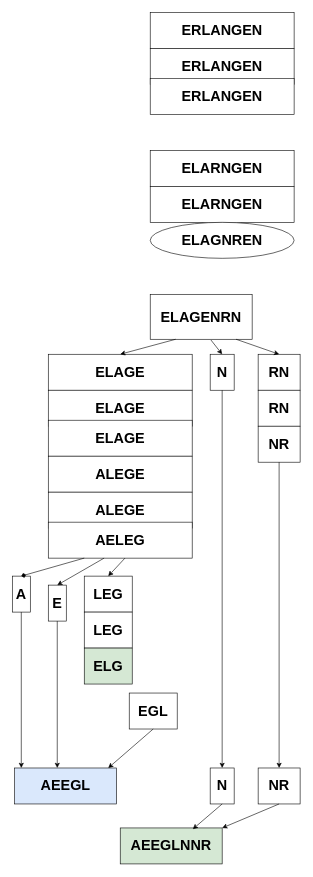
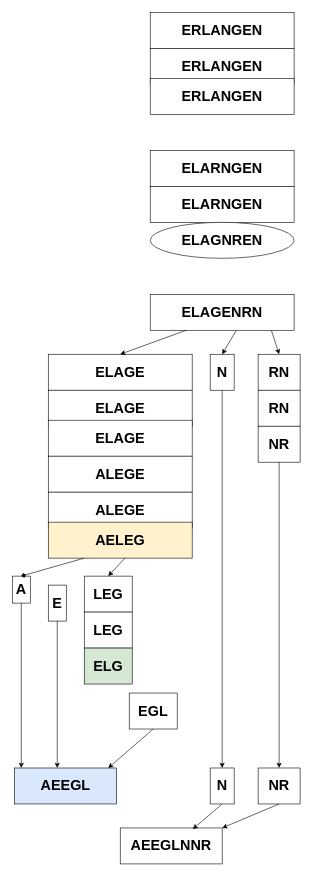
node "ELAGENRN": size 102x45 -> 144x36
node "AELEG": fillcolor #ffffff -> #fff2cc
edge "AELEG" -> "E": removed
node "A": size 18x36 -> 18x27
node "AEEGLNNR": fillcolor #d5e8d4 -> #ffffff
